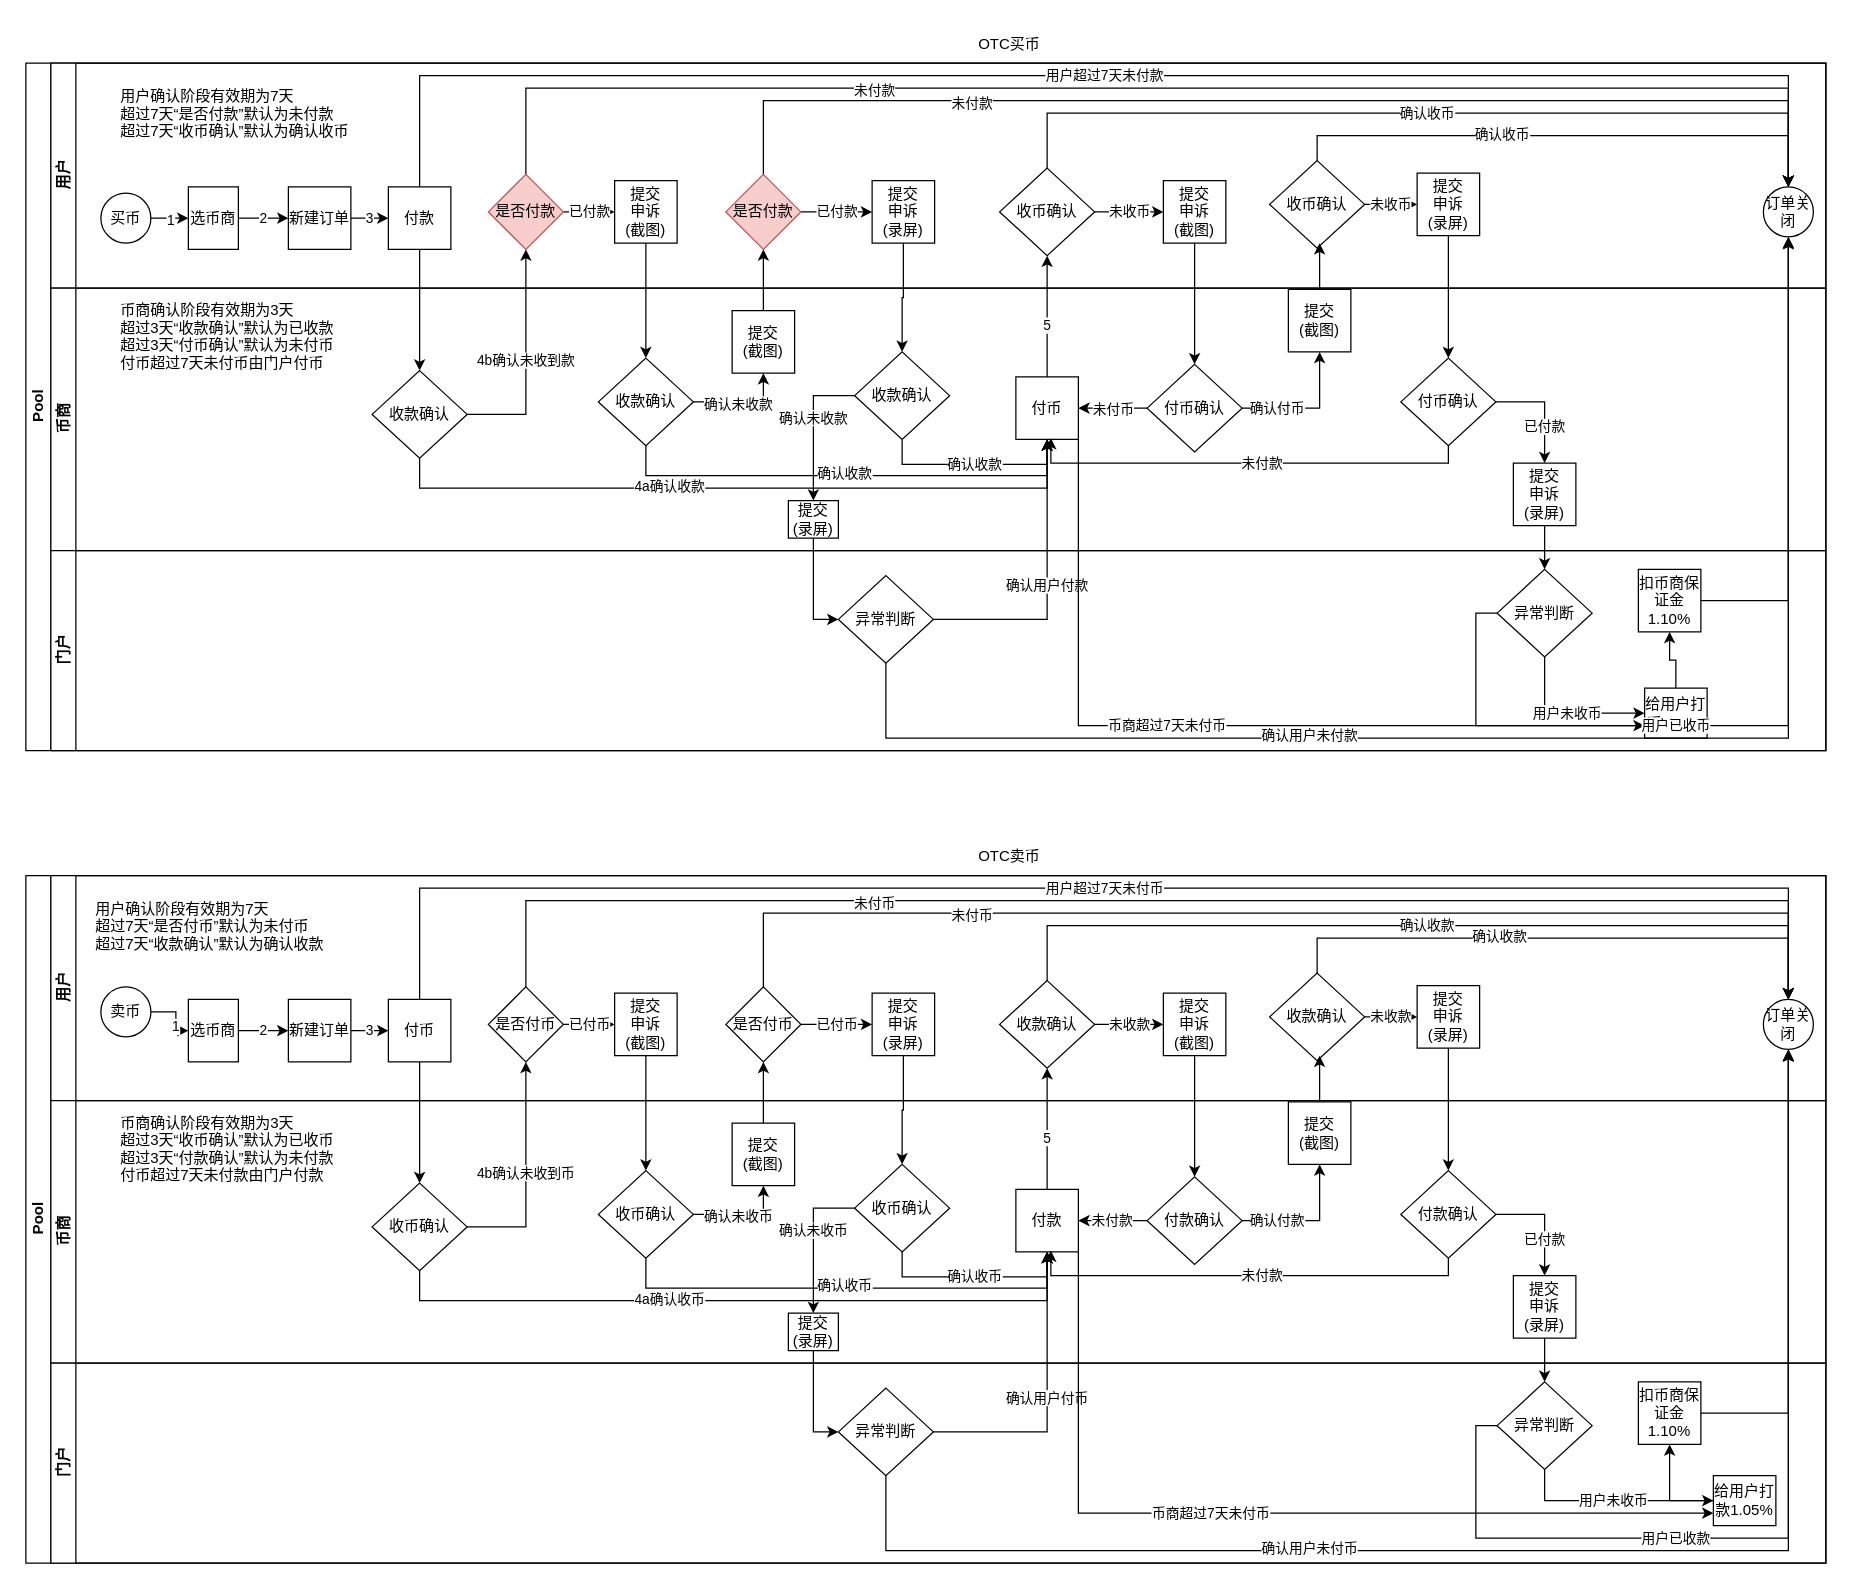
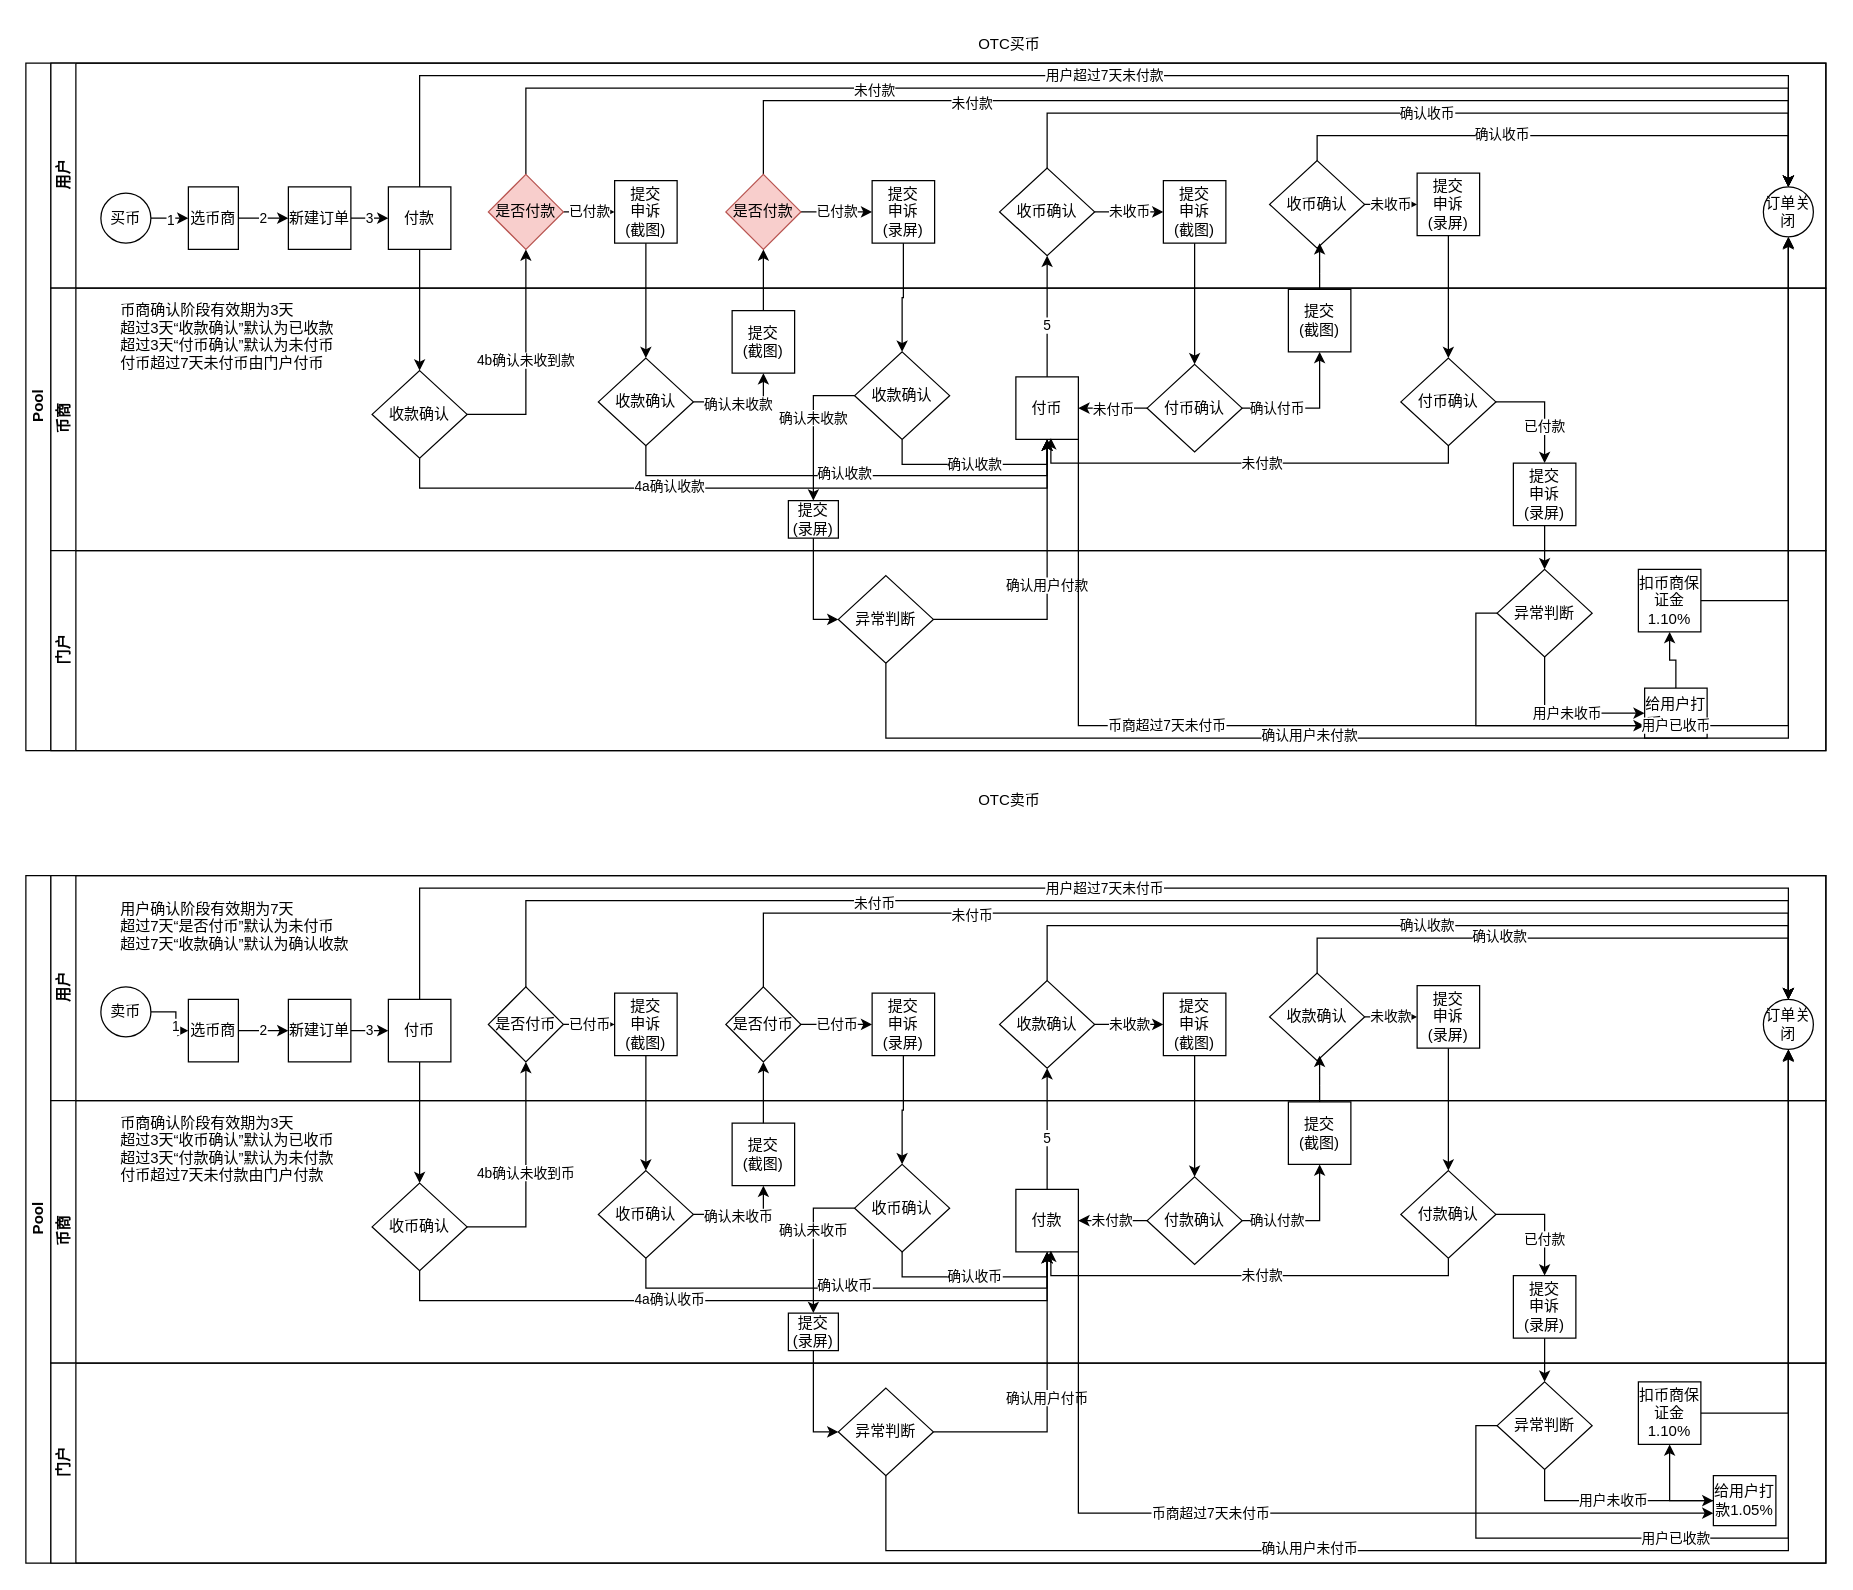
node "用户确认阶段有效期为7天 超过7天“是否付款”默认为未付款 超过7天“收币确认”默认为确认收币": removed
node "OTC卖币": moved (1009, 857) -> (1009, 801)
node "用户确认阶段有效期为7天 超过7天“是否付币”默认为未付币 超过7天“收款确认”默认为确认收款": moved (213, 926) -> (238, 926)
